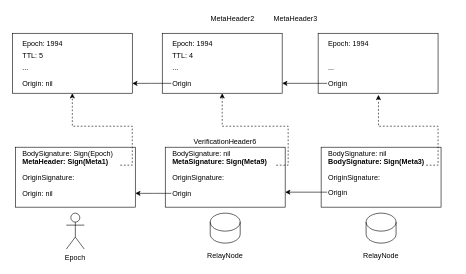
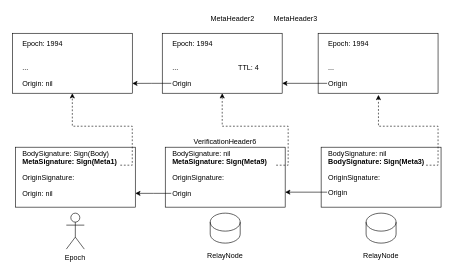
node "TTL: 5": removed
node "TTL: 4": moved (183, 55) -> (249, 67)
node "BodySignature: Sign(Epoch)": label "BodySignature: Sign(Epoch)" -> "BodySignature: Sign(Body)"
node "MetaHeader: Sign(Meta1)": label "MetaHeader: Sign(Meta1)" -> "MetaSignature: Sign(Meta1)"
